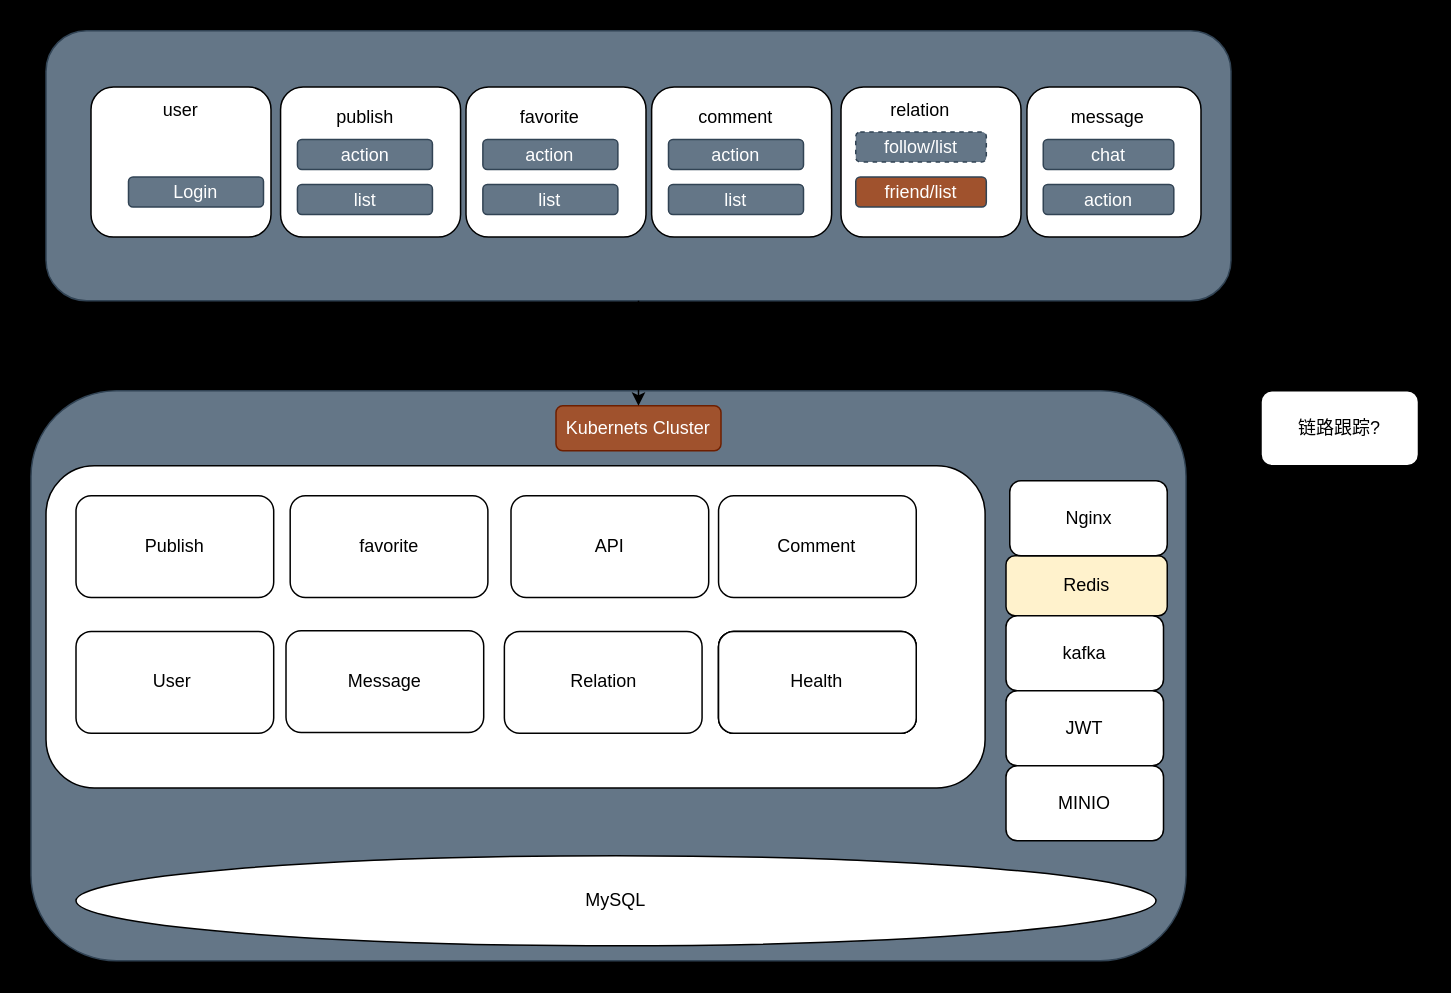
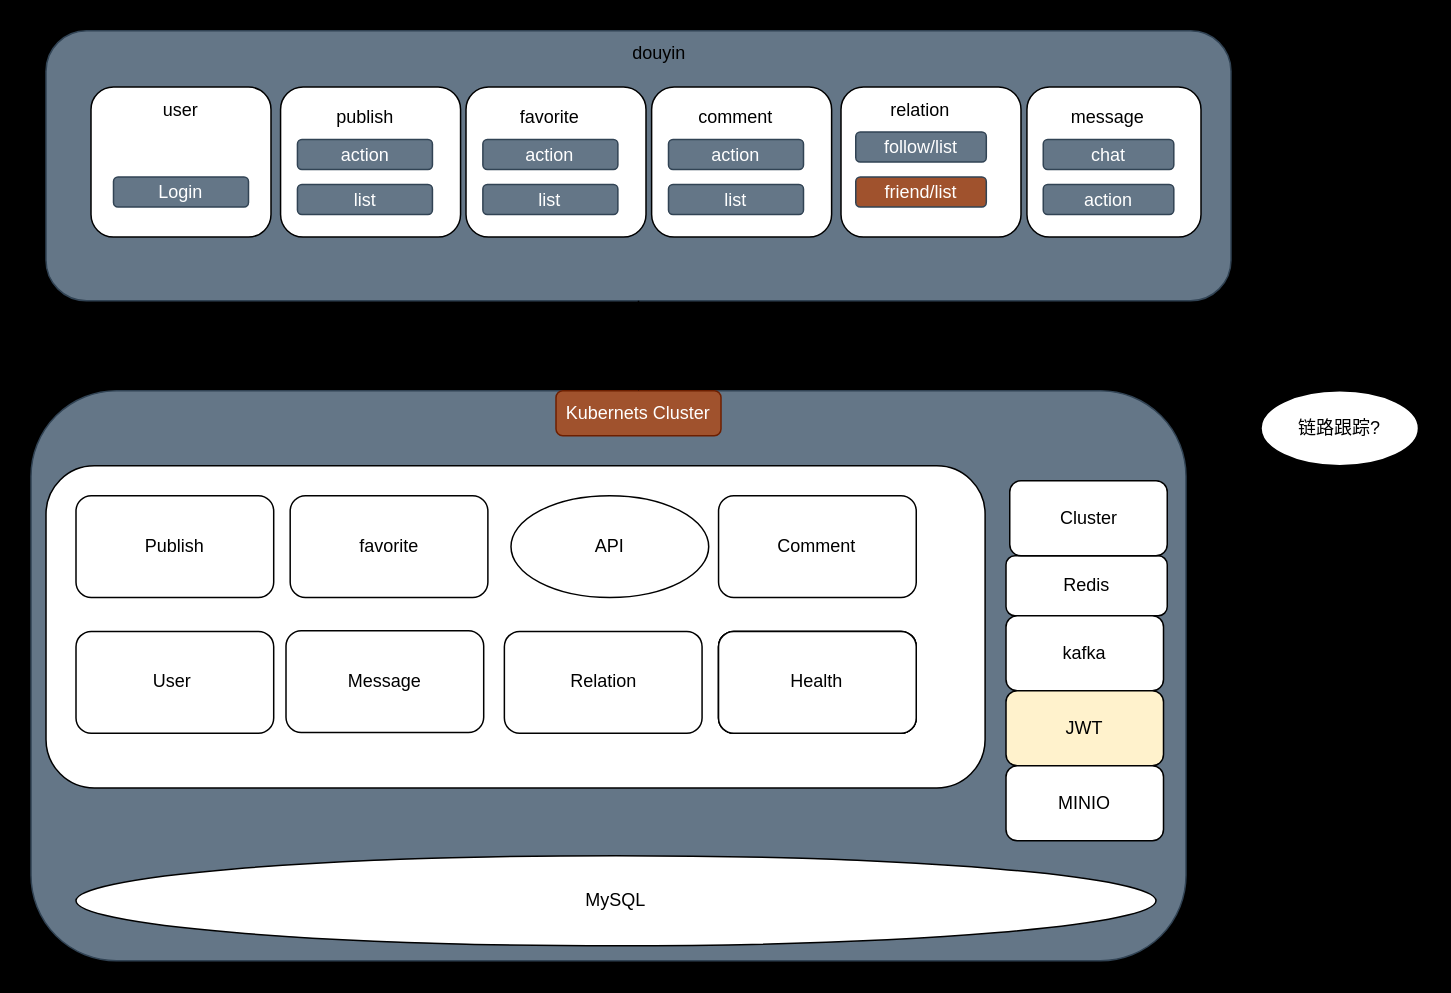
node "douyin": added
node "follow/list": style dashed -> solid
node "Login": moved (196, 192) -> (181, 192)
node "Kubernets Cluster": moved (638, 428) -> (638, 413)
node "链路跟踪?": shape rounded rectangle -> ellipse
node "Nginx": label "Nginx" -> "Cluster"
node "API": shape rounded rectangle -> ellipse
node "Redis": fillcolor #fff2cc -> #ffffff
node "JWT": fillcolor #ffffff -> #fff2cc
